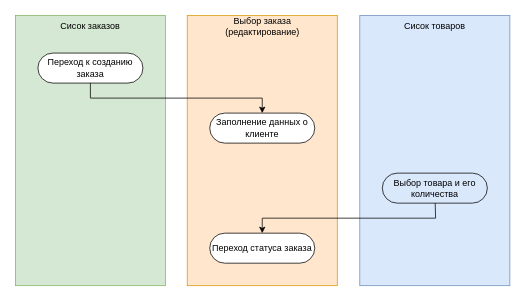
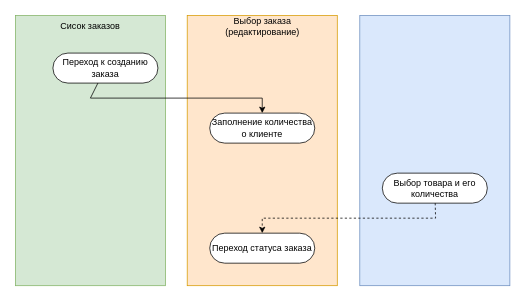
node "Сисок товаров": removed
node "Переход к созданию заказа": moved (90, 68) -> (105, 68)
node "Заполнение данных о клиенте": label "Заполнение данных о клиенте" -> "Заполнение количества о клиенте"
node "Выбор товара и его количества": fillcolor #dae8fc -> #ffffff
edge "Выбор товара и его количества" -> "Переход статуса заказа": style solid -> dashed
